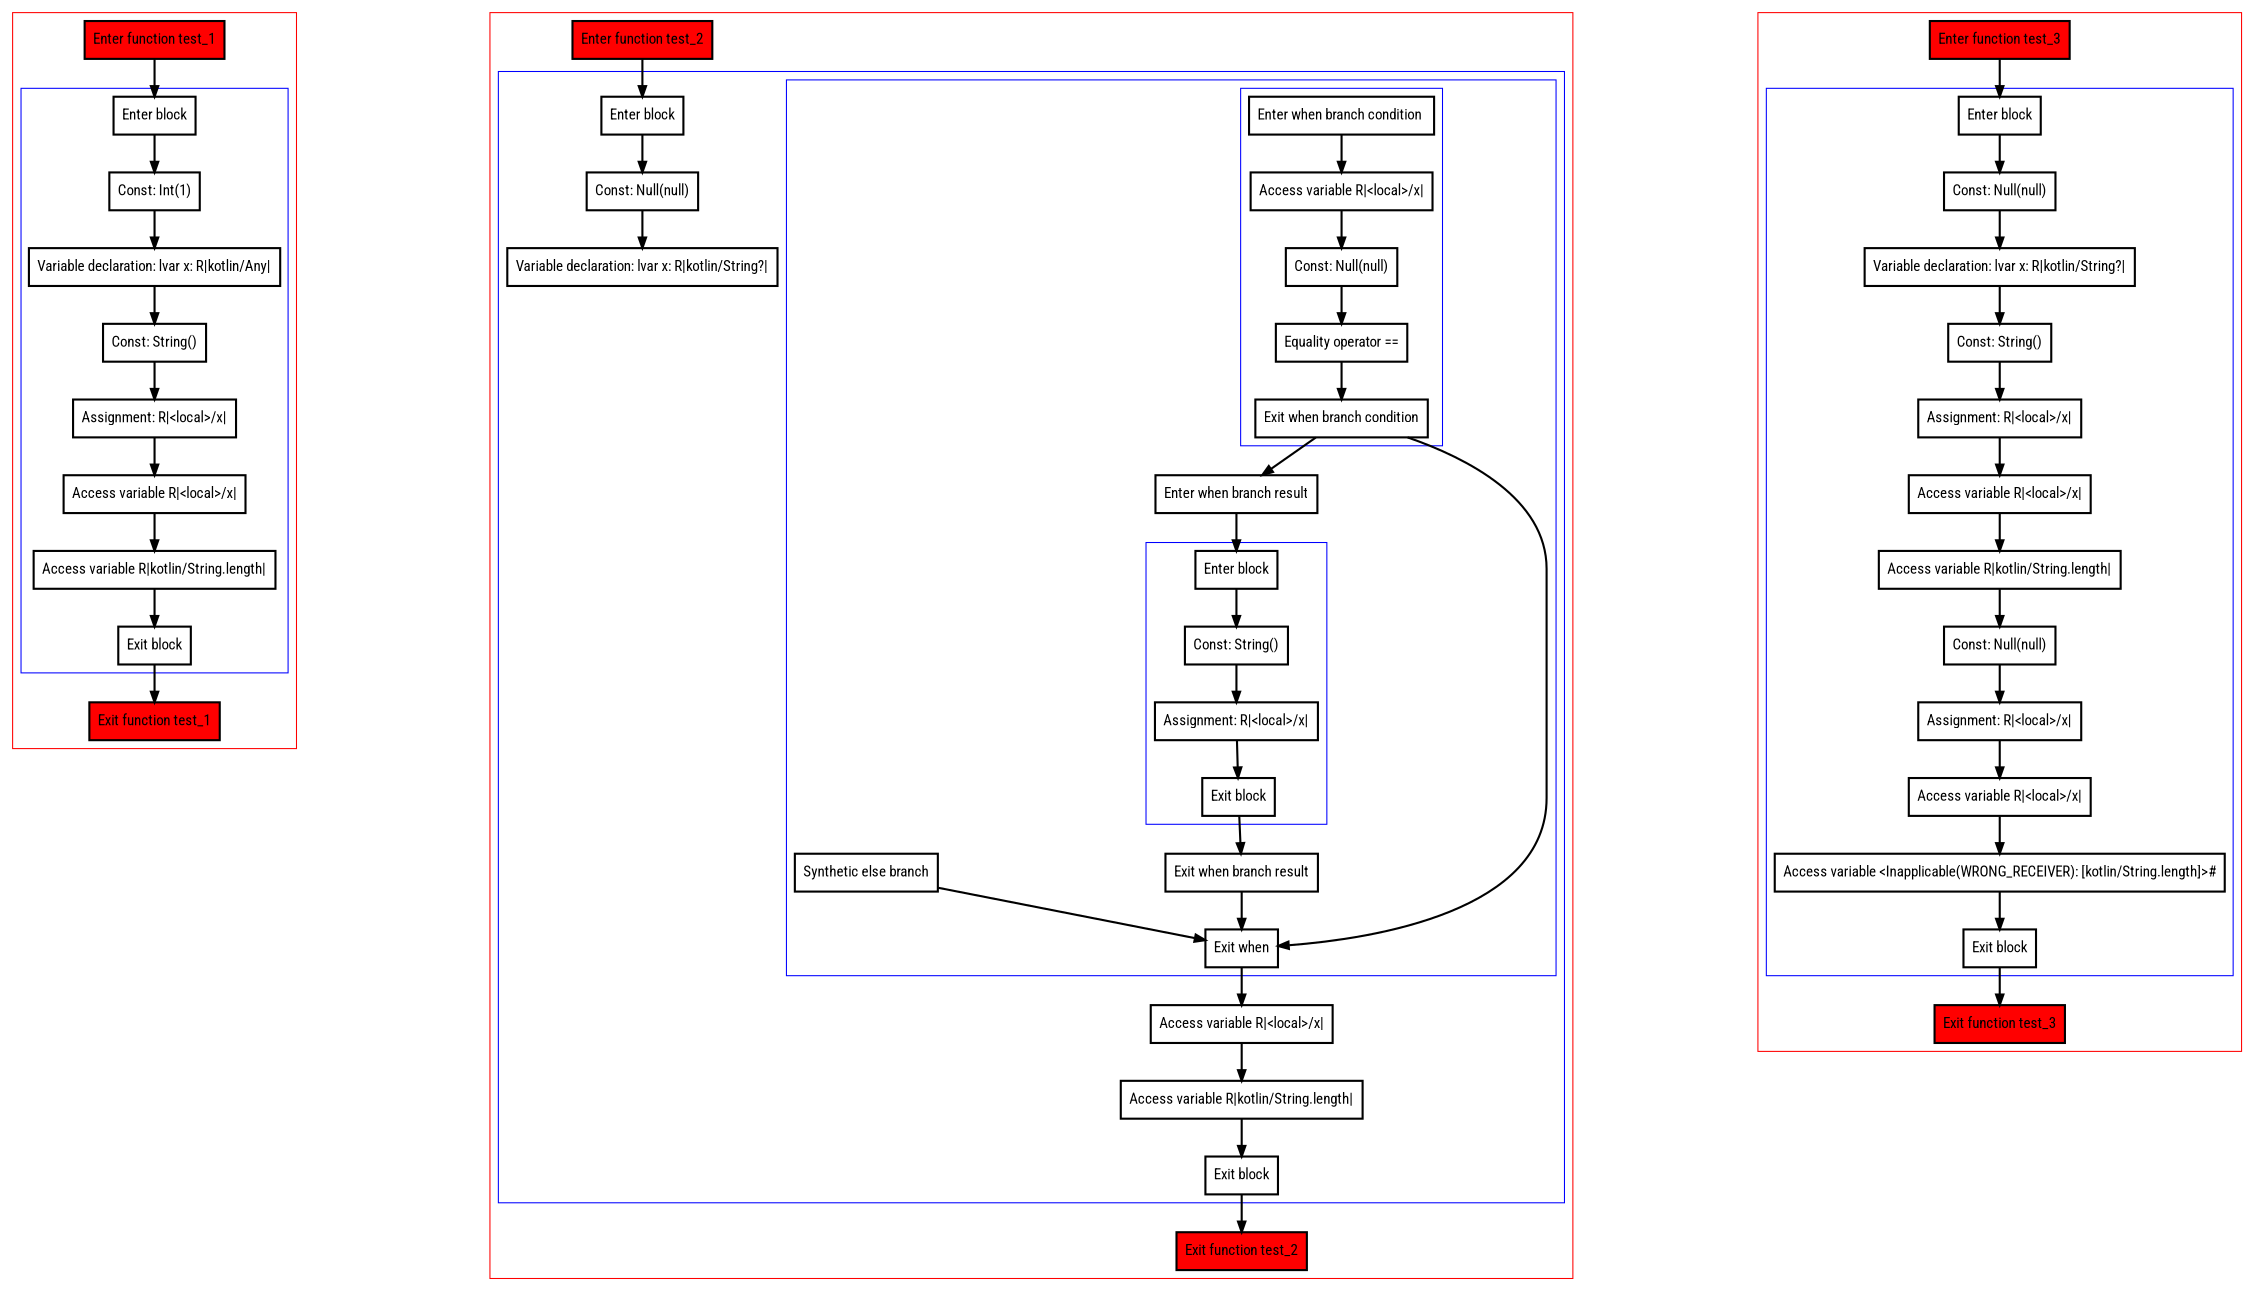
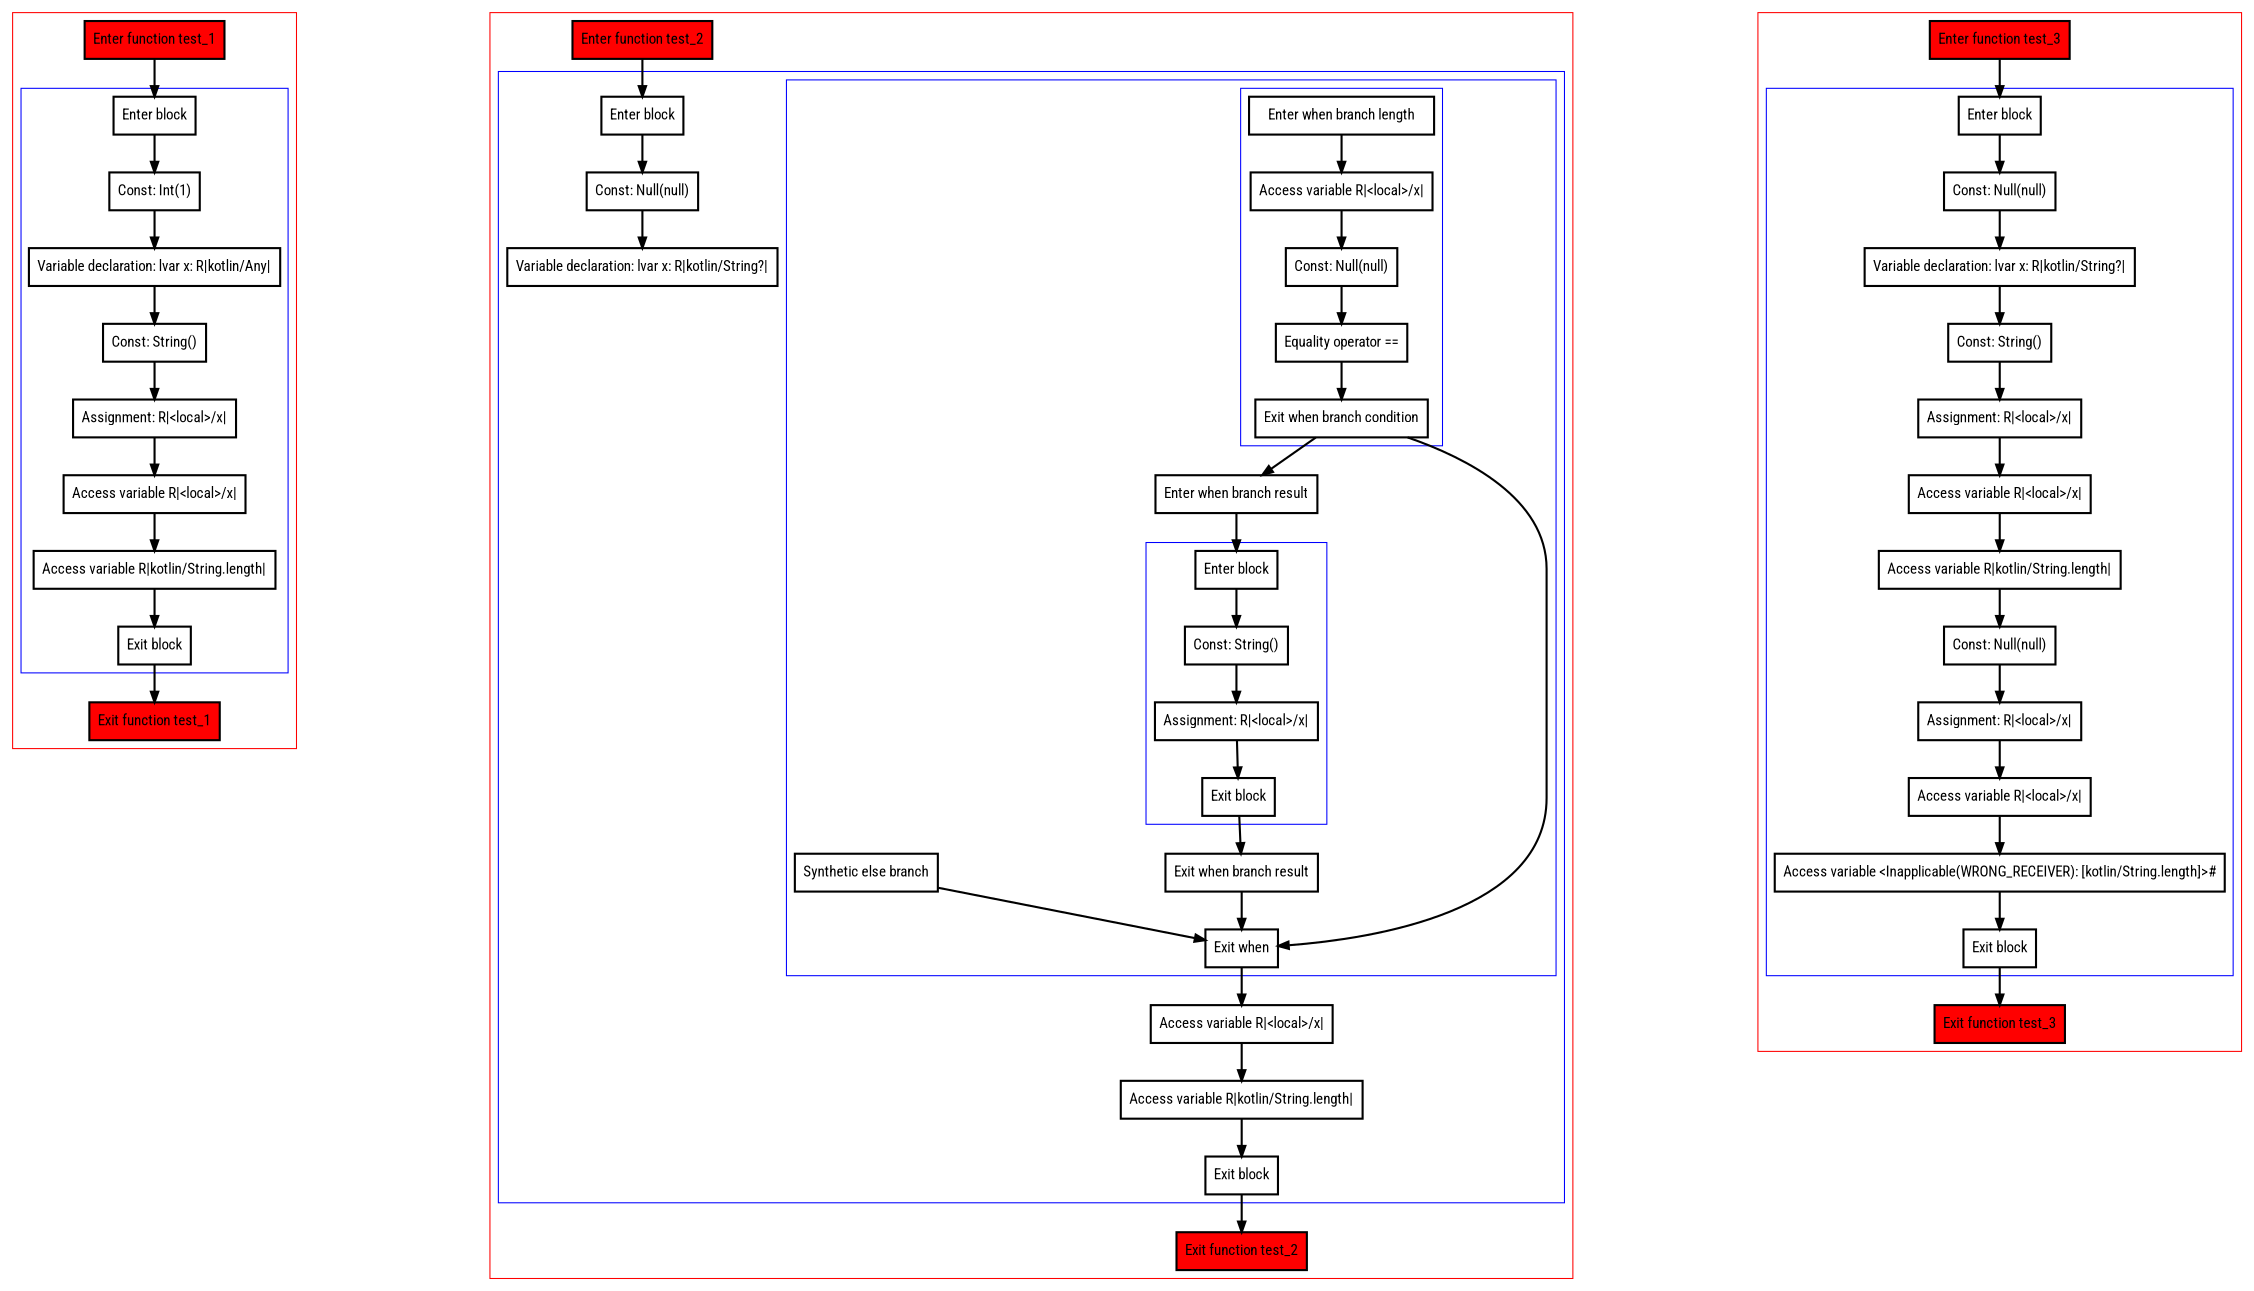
node "Enter when branch condition": label "Enter when branch condition" -> "Enter when branch length"
